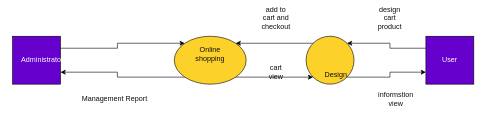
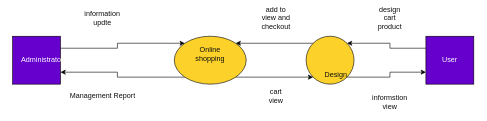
node "information updte": added
node "add to cart and checkout": label "add to cart and checkout" -> "add to view and checkout"
node "cart view": moved (276, 72) -> (276, 96)
node "Management Report": moved (114, 99) -> (102, 96)
node "informstion view": moved (396, 99) -> (390, 102)
